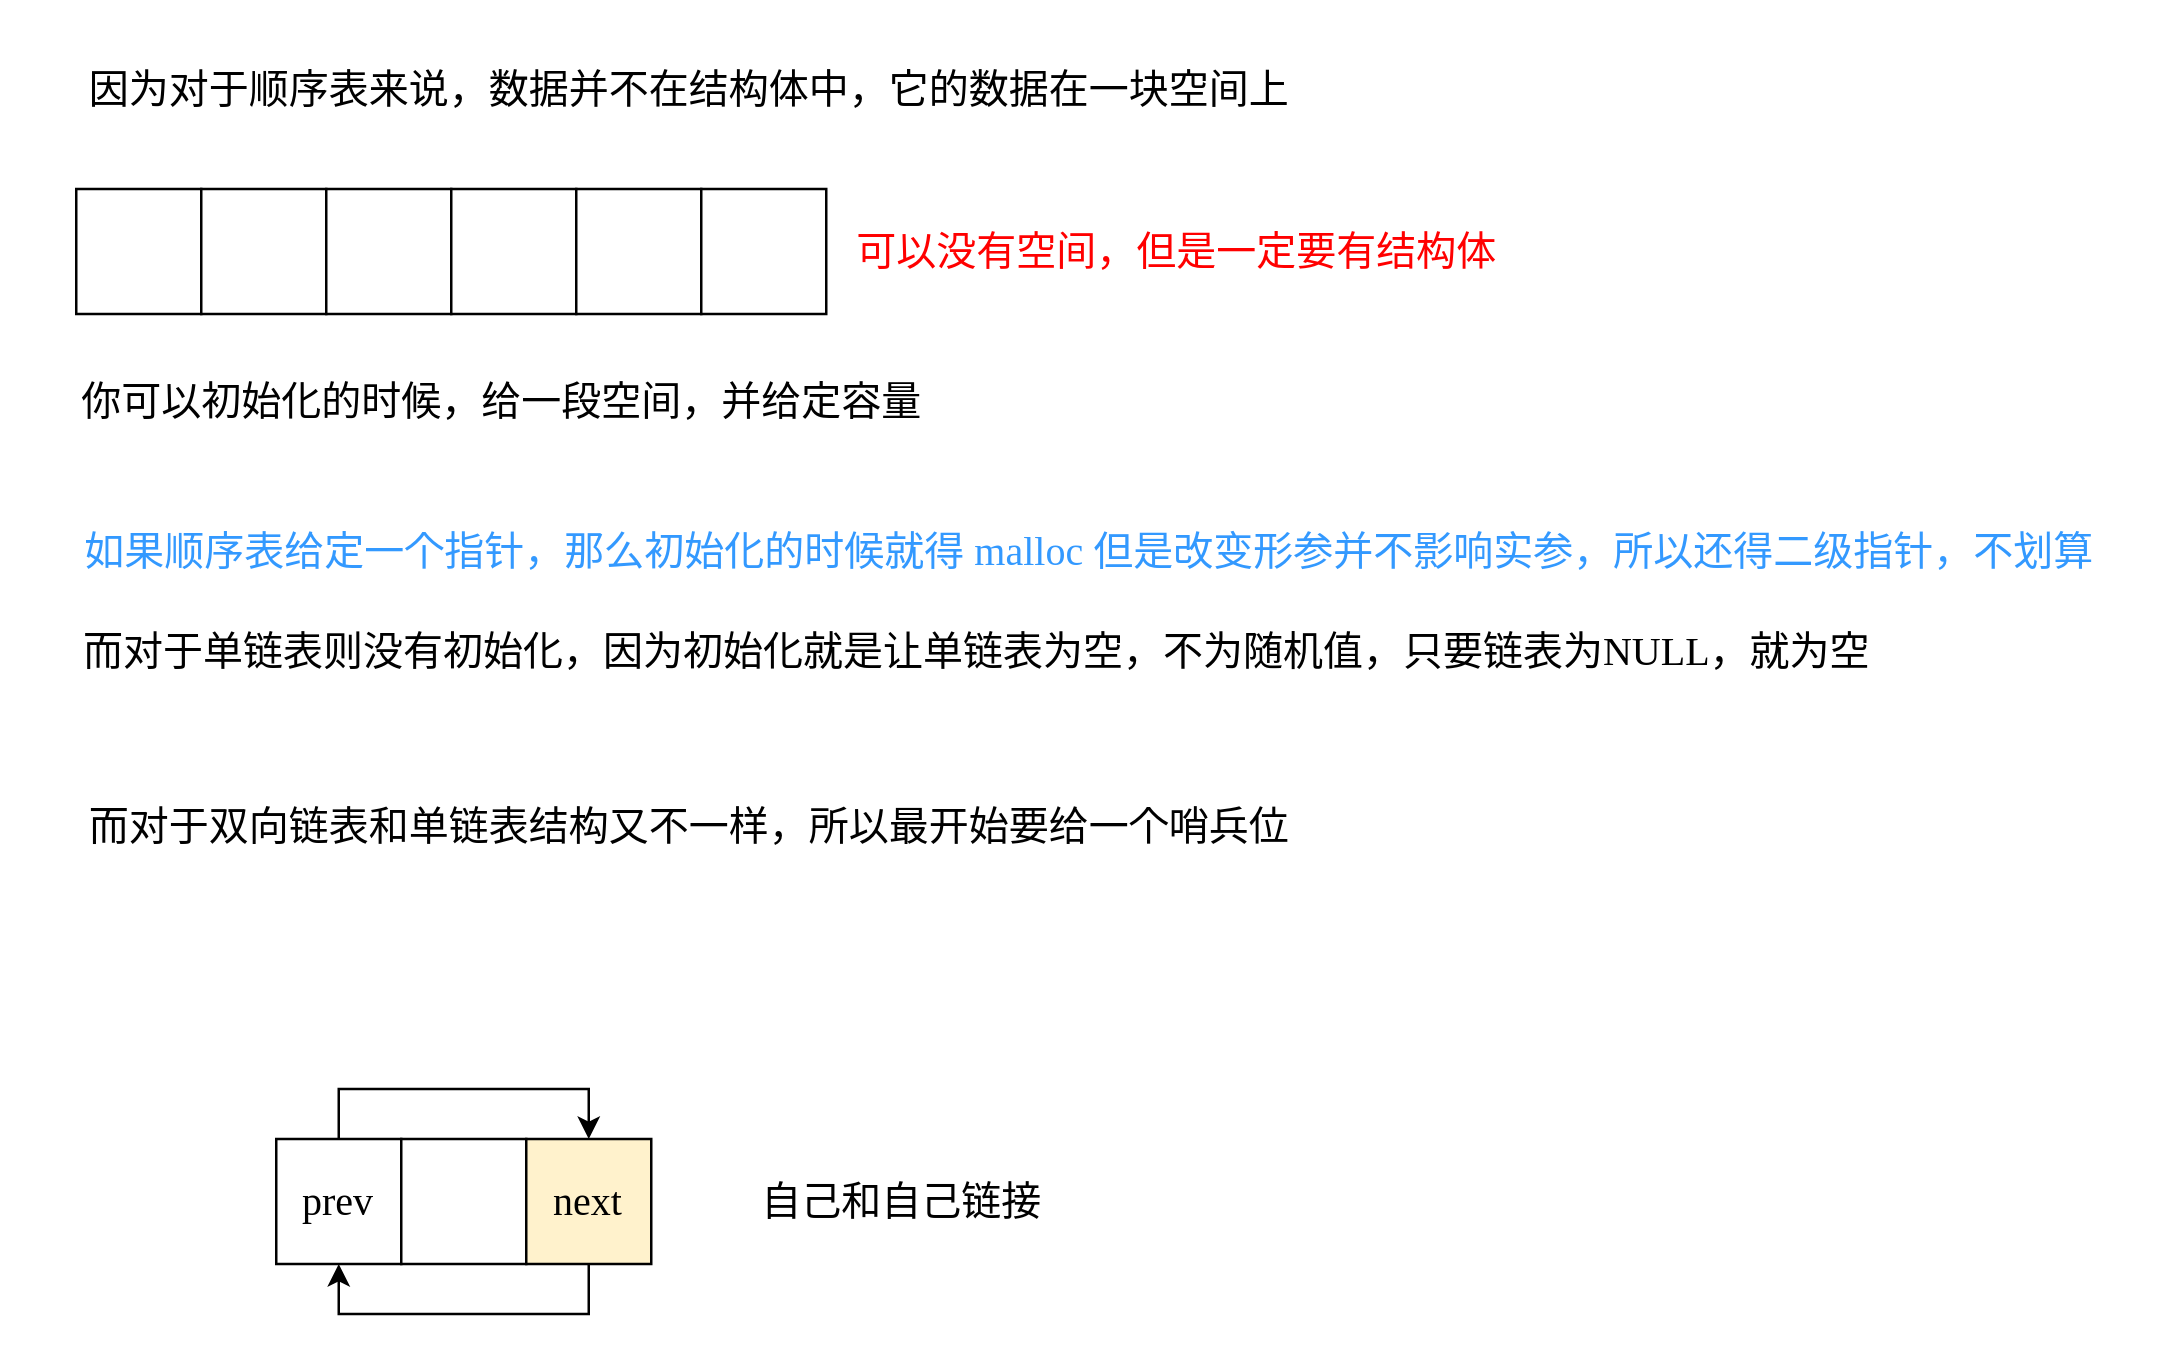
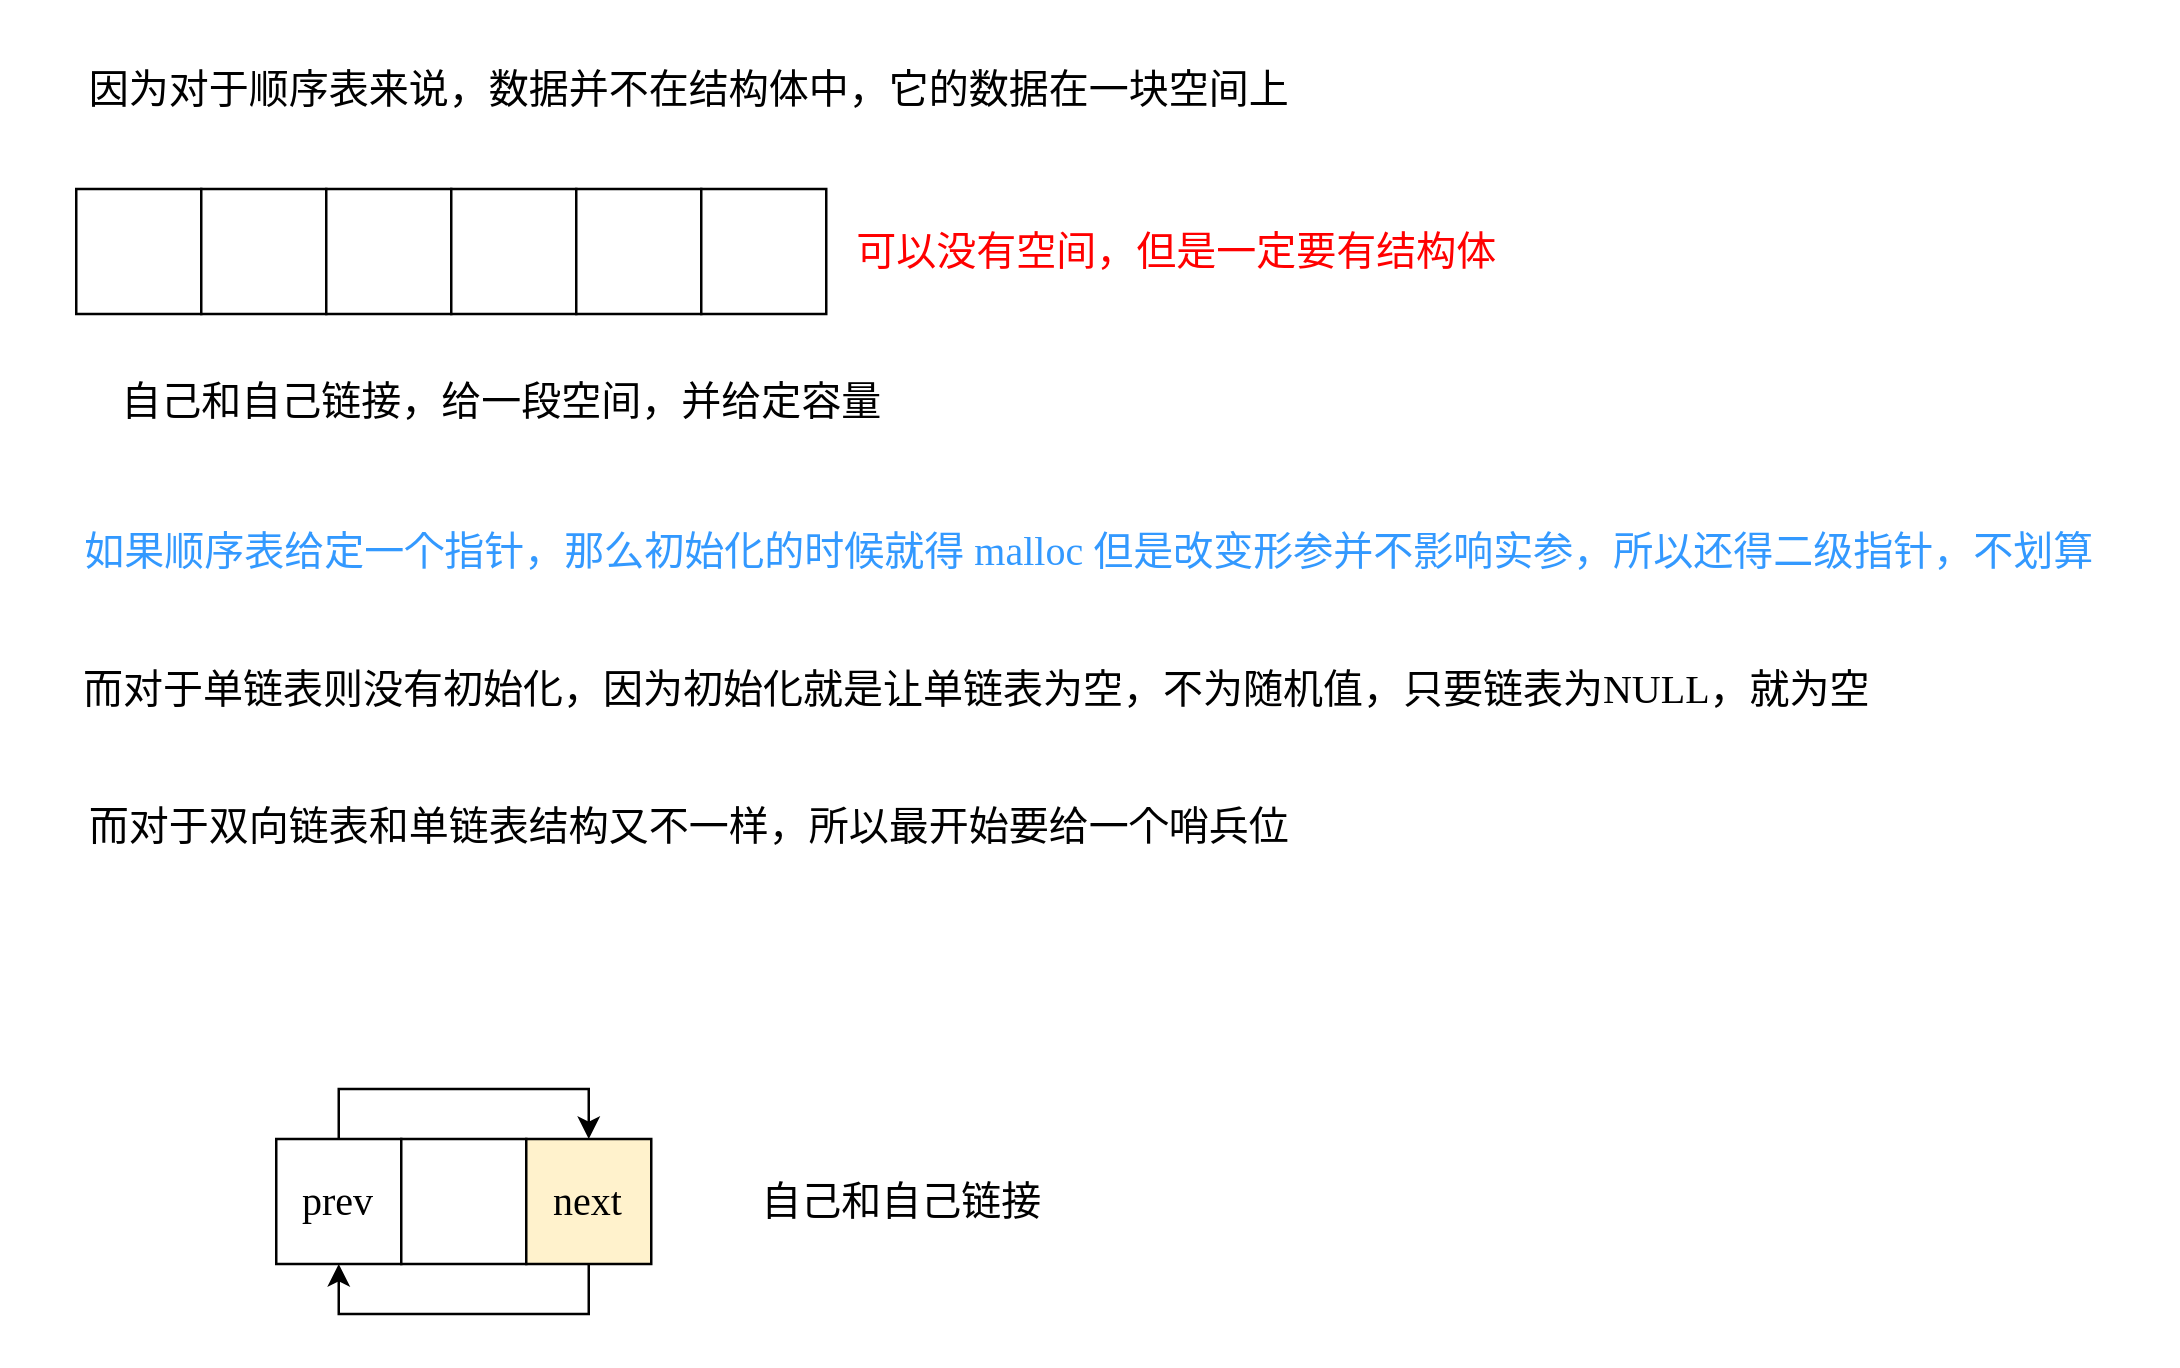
node "你可以初始化的时候，给一段空间，并给定容量": label "你可以初始化的时候，给一段空间，并给定容量" -> "自己和自己链接，给一段空间，并给定容量"
node "而对于单链表则没有初始化，因为初始化就是让单链表为空，不为随机值，只要链表为NULL，就为空": moved (976, 651) -> (976, 689)
